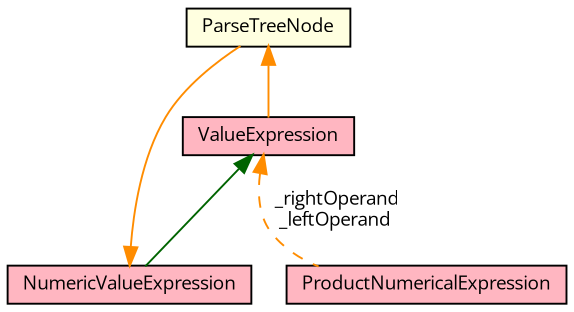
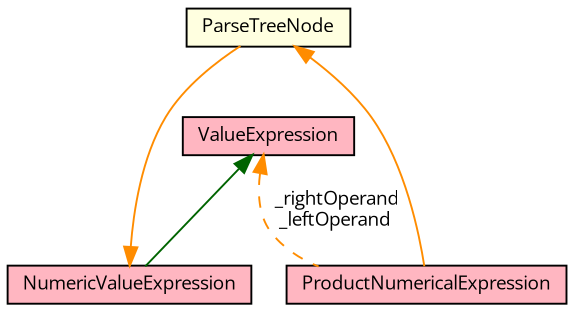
edge "ValueExpression" -> "ParseTreeNode": now "ProductNumericalExpression" -> "ParseTreeNode"
